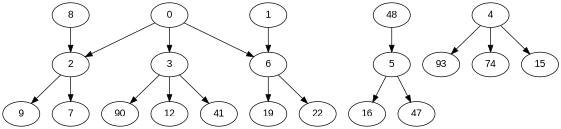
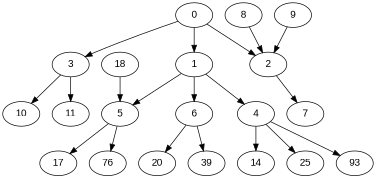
node "48": label "48" -> "18"
edge "0" -> "6": now "0" -> "1"
node "74": label "74" -> "14"
node "15": label "15" -> "25"
edge "2" -> "9": reversed
edge "1" -> "5": added
edge "1" -> "4": added
node "90": label "90" -> "10"
node "12": removed
node "41": label "41" -> "11"
node "19": label "19" -> "39"
node "22": label "22" -> "20"
node "16": label "16" -> "76"
node "47": label "47" -> "17"
